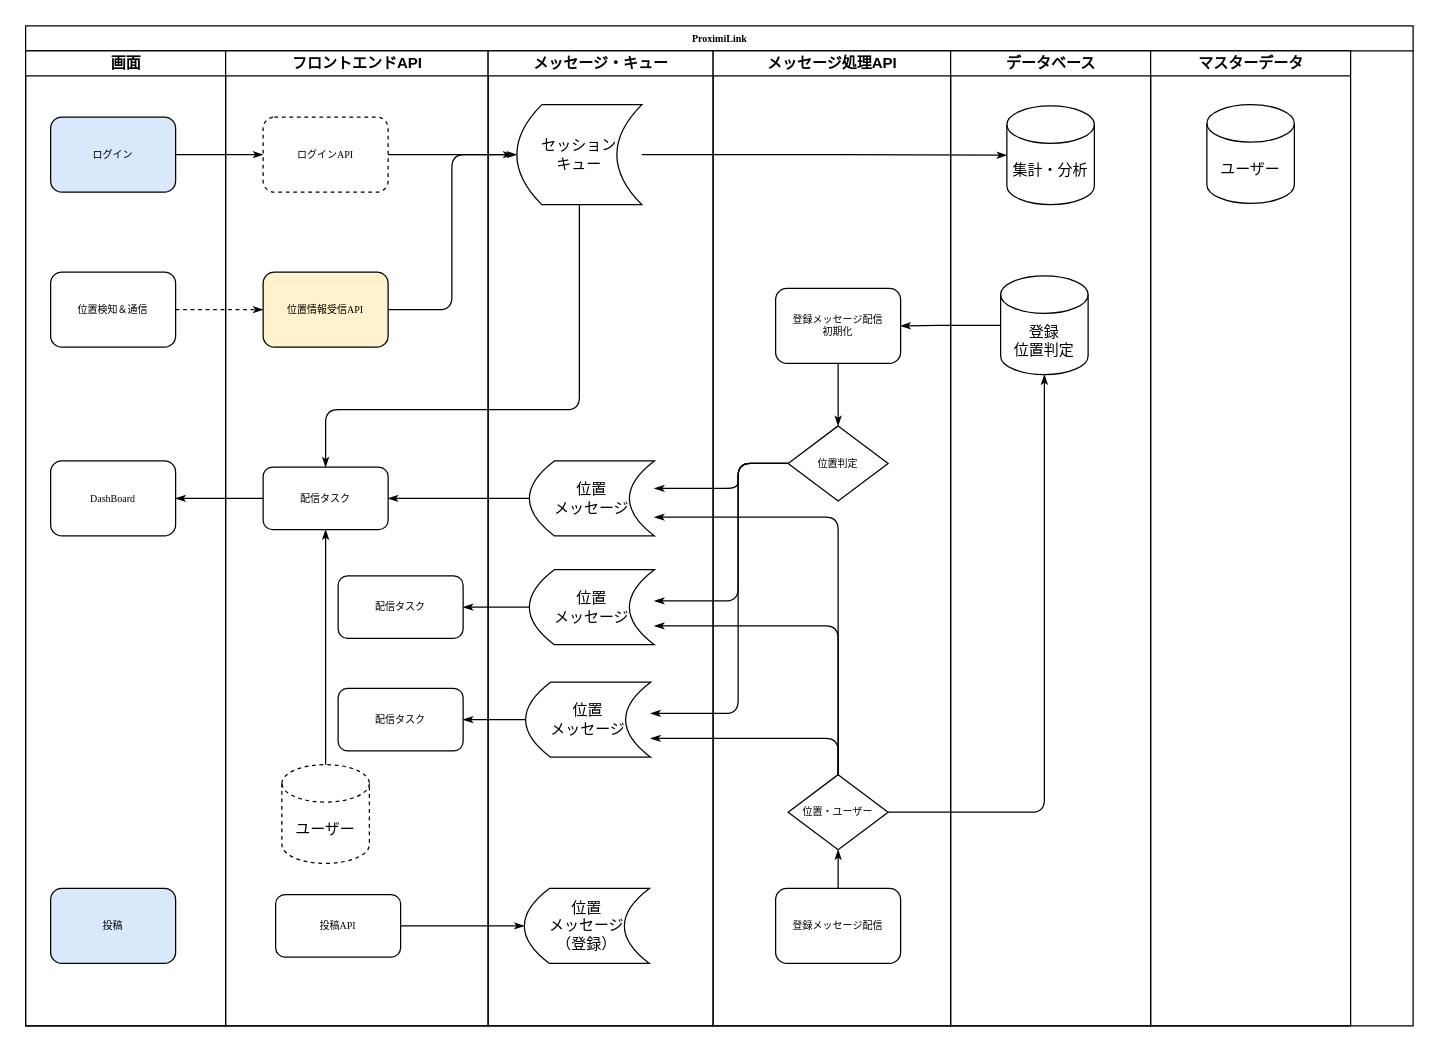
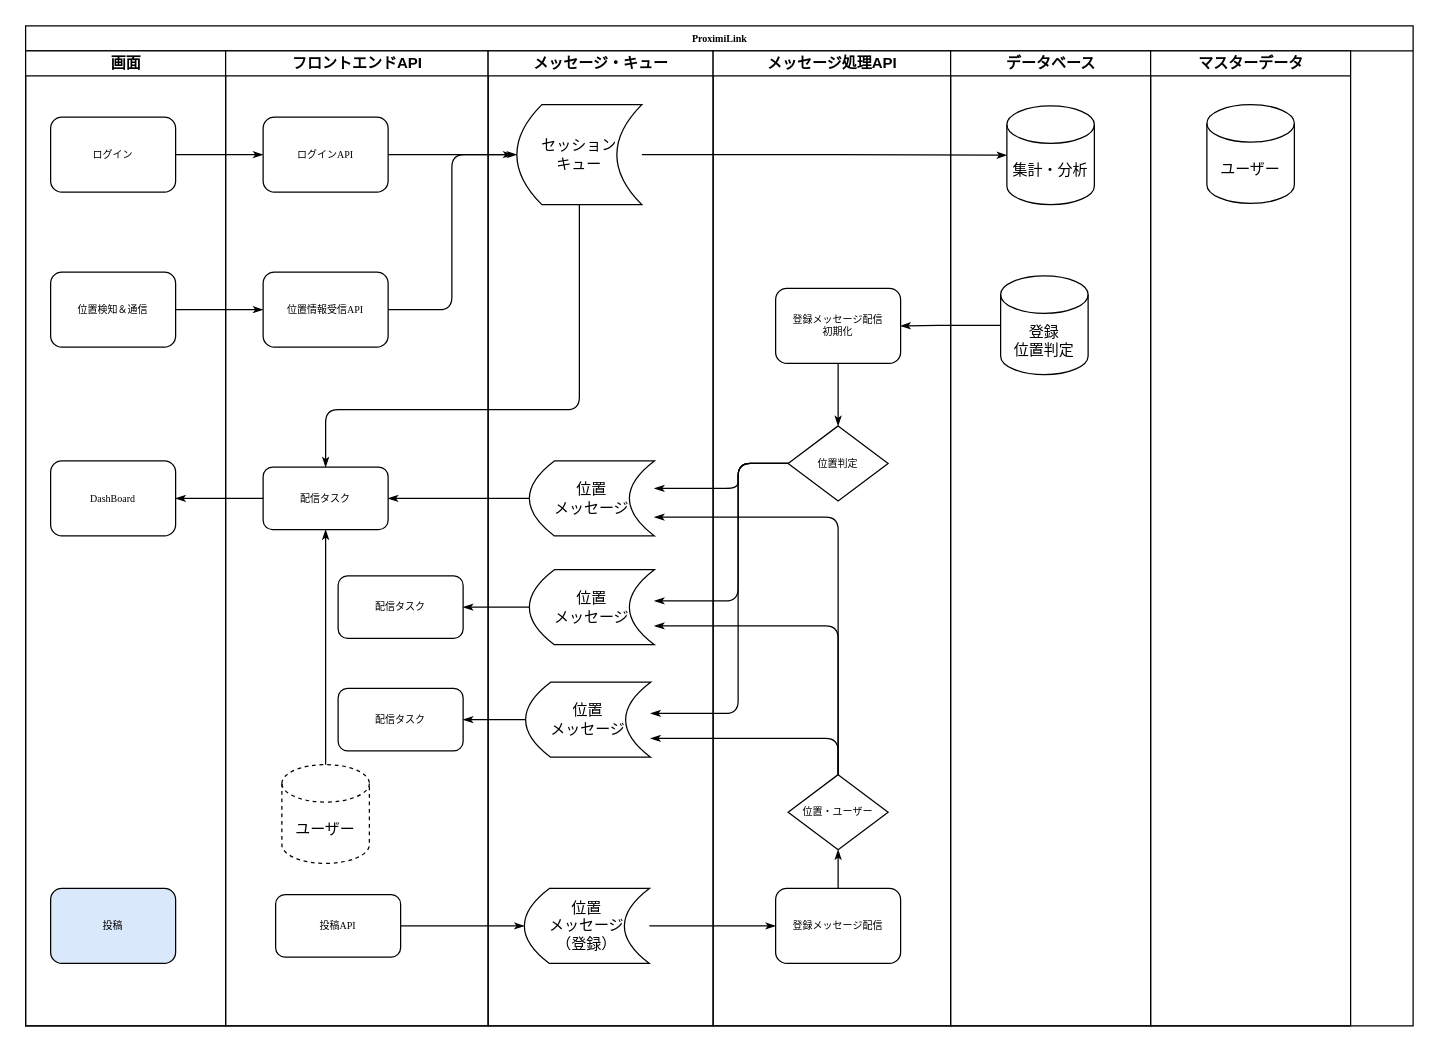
node "ログイン": fillcolor #dae8fc -> #ffffff
node "ログインAPI": style dashed -> solid
edge "位置検知＆通信" -> "位置情報受信API": style dashed -> solid
node "位置情報受信API": fillcolor #fff2cc -> #ffffff
edge "位置・ユーザー" -> "登録 位置判定": removed
edge "位置 メッセージ （登録）" -> "登録メッセージ配信": added
